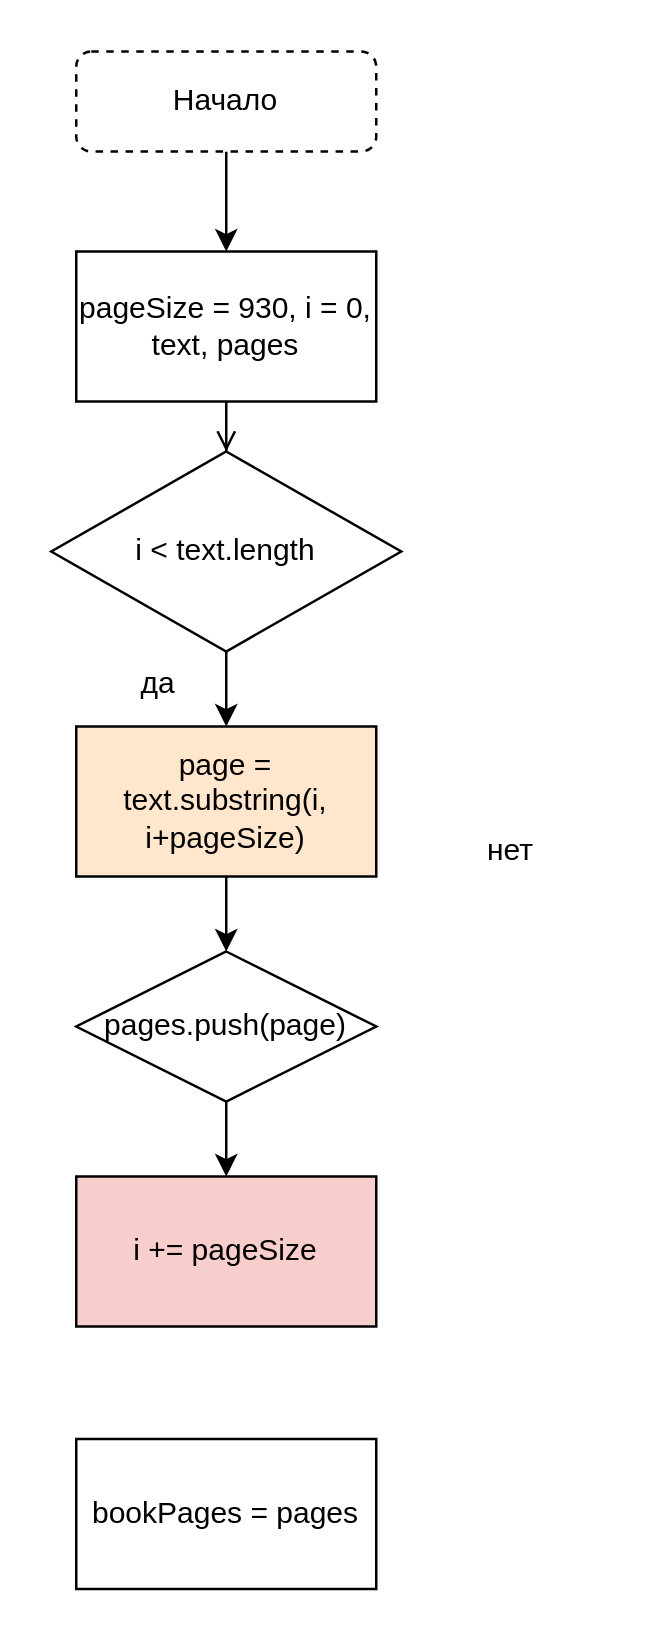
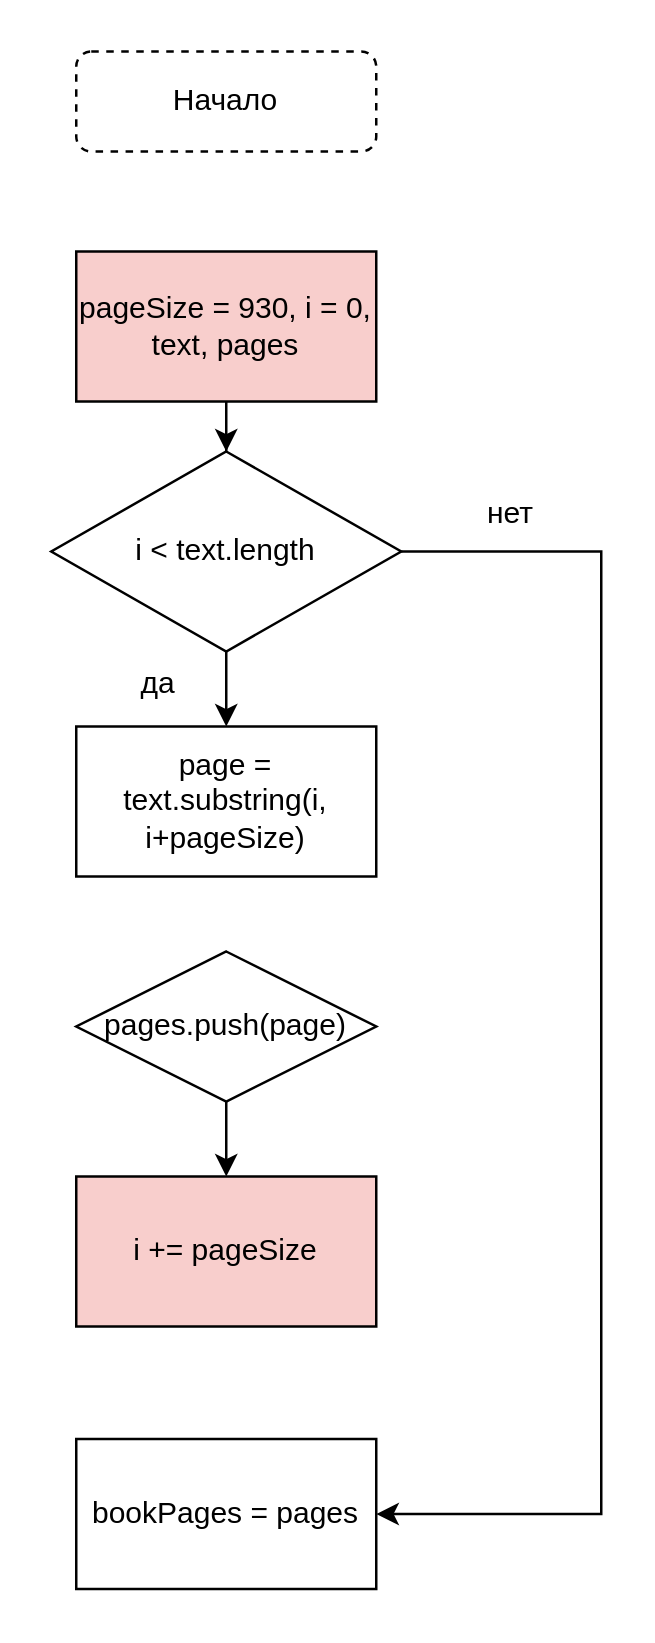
edge "Начало" -> "pageSize = 930, i = 0, text, pages": removed
node "pageSize = 930, i = 0, text, pages": fillcolor #ffffff -> #f8cecc
edge "pageSize = 930, i = 0, text, pages" -> "i < text.length": arrowhead open -> classic
node "page = text.substring(i, i+pageSize)": fillcolor #ffe6cc -> #ffffff
node "нет": moved (511, 851) -> (511, 514)
edge "page = text.substring(i, i+pageSize)" -> "pages.push(page)": removed
edge "i < text.length" -> "bookPages = pages": added
